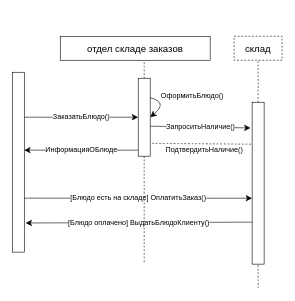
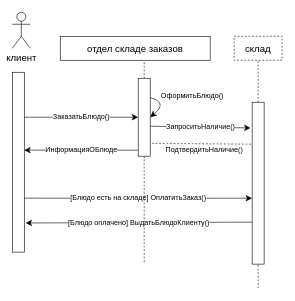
node "клиент": added
